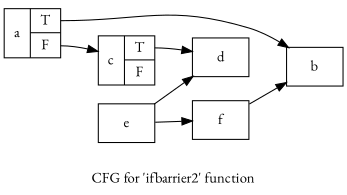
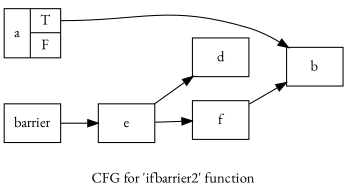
node "c": removed
node "barrier": added
